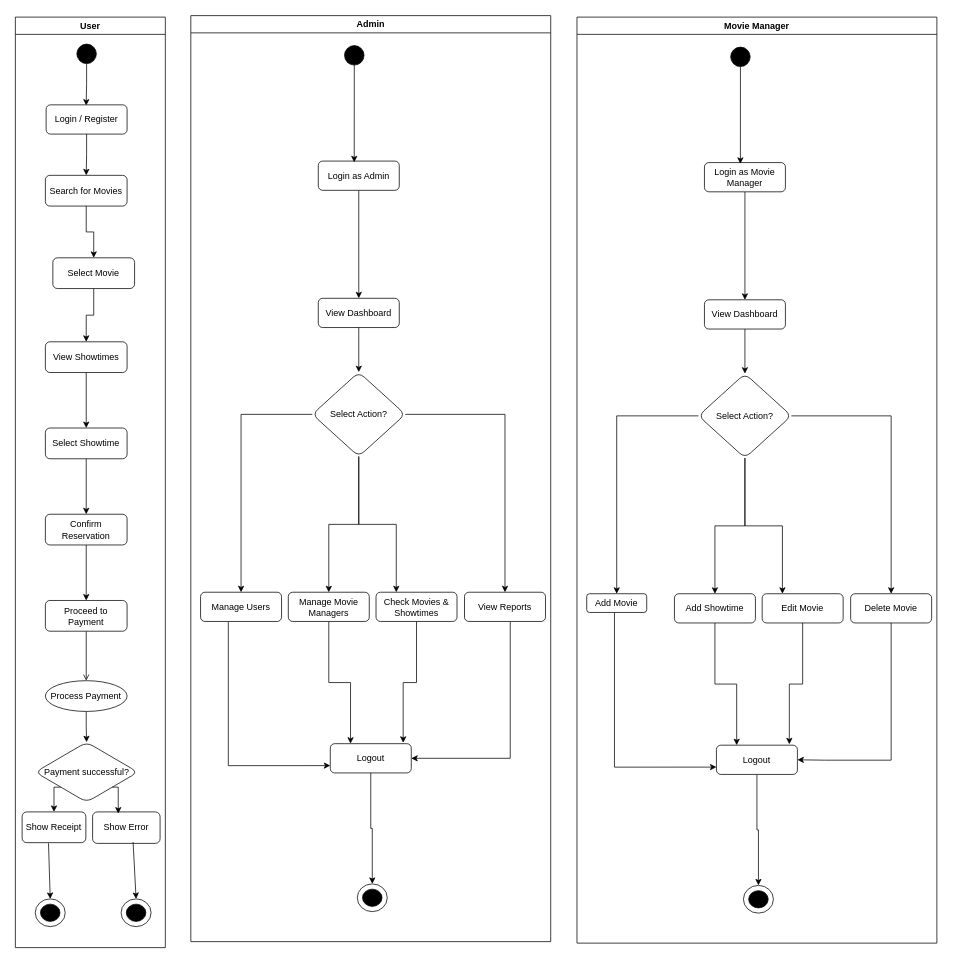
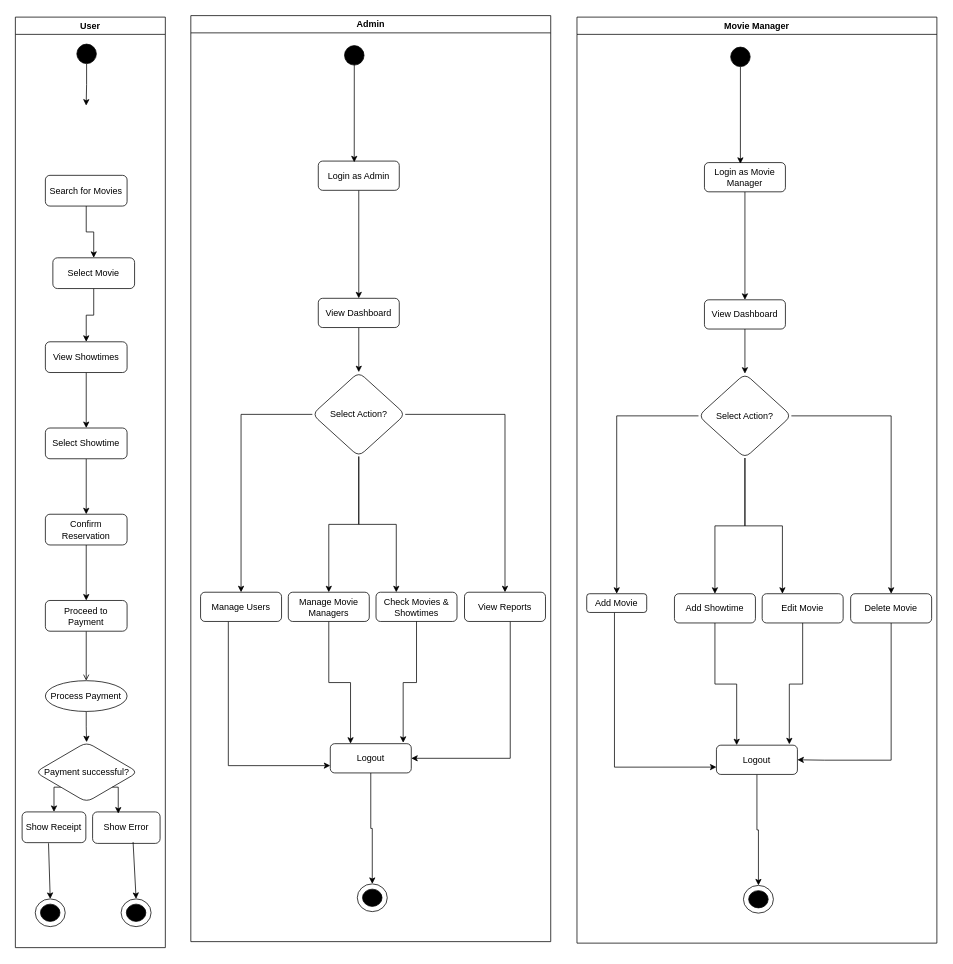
node "Login / Register": removed
edge "Login / Register" -> "Search for Movies": removed
